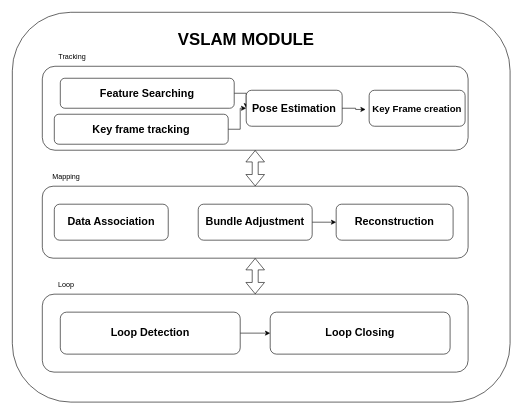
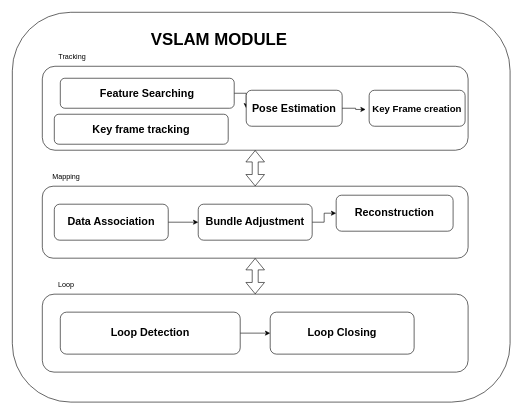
node "VSLAM MODULE": moved (246, 39) -> (219, 39)
edge "Key frame tracking" -> "Pose Estimation": removed
edge "Data Association" -> "Bundle Adjustment": added
node "Reconstruction": moved (395, 222) -> (395, 213)
node "Loop Closing": size 180x42 -> 144x42
